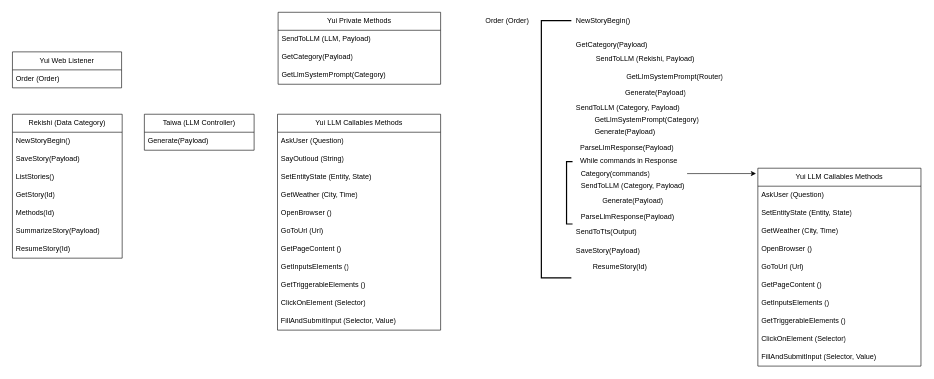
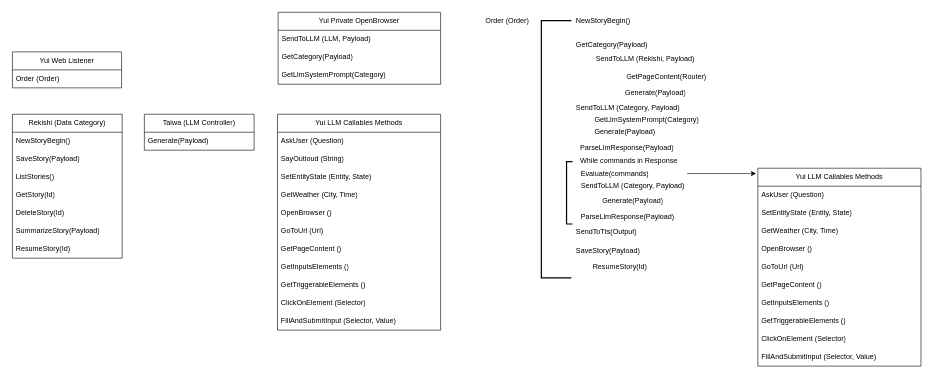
node "Yui Private Methods": label "Yui Private Methods" -> "Yui Private OpenBrowser"
node "GetLlmSystemPrompt(Router)": label "GetLlmSystemPrompt(Router)" -> "GetPageContent(Router)"
node "Category(commands)": label "Category(commands)" -> "Evaluate(commands)"
node "Methods(Id)": label "Methods(Id)" -> "DeleteStory(Id)"
